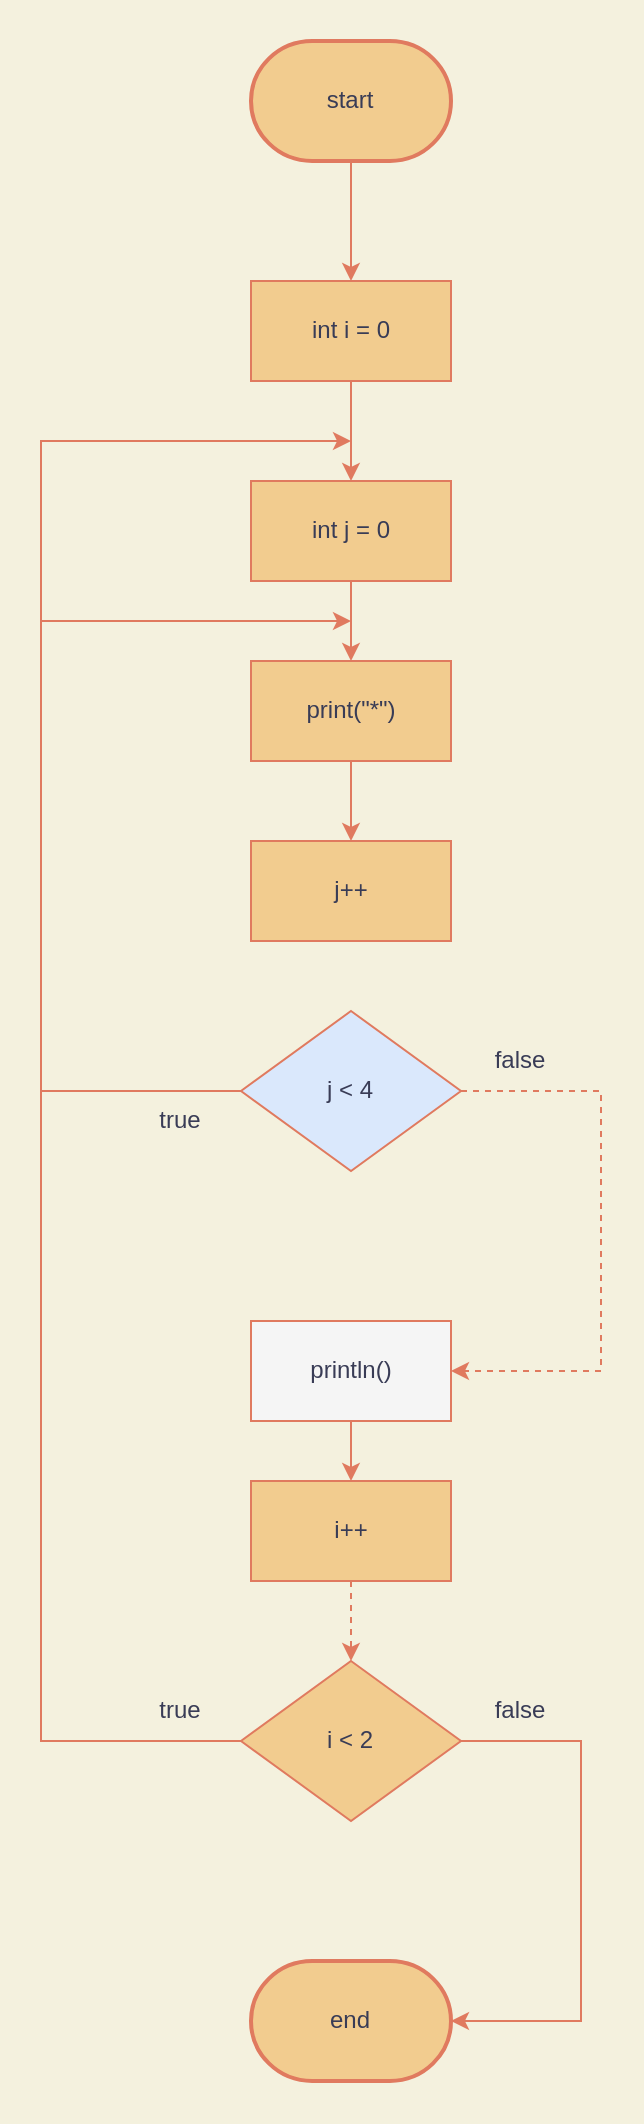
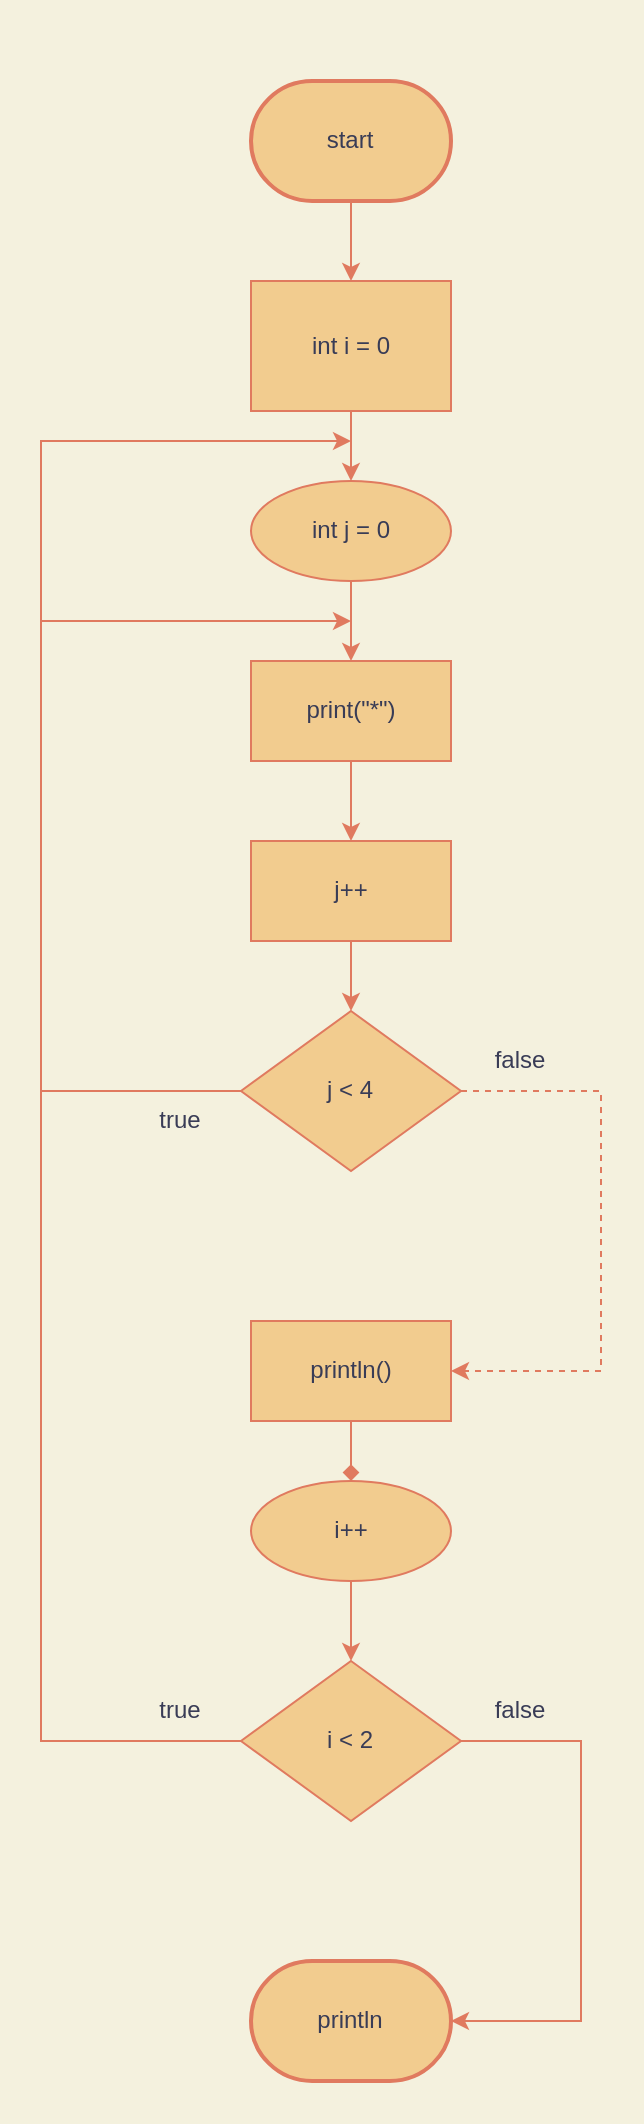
node "start": moved (351, 101) -> (351, 141)
node "int i = 0": size 200x100 -> 200x130
node "int j = 0": shape rectangle -> ellipse
edge "j++" -> "j < 4": added
node "j < 4": fillcolor #dae8fc -> #f2cc8f
node "println()": fillcolor #f5f5f5 -> #f2cc8f
edge "println()" -> "i++": arrowhead classic -> diamond
node "i++": shape rectangle -> ellipse
edge "i++" -> "i < 2": style dashed -> solid
node "end": label "end" -> "println"
